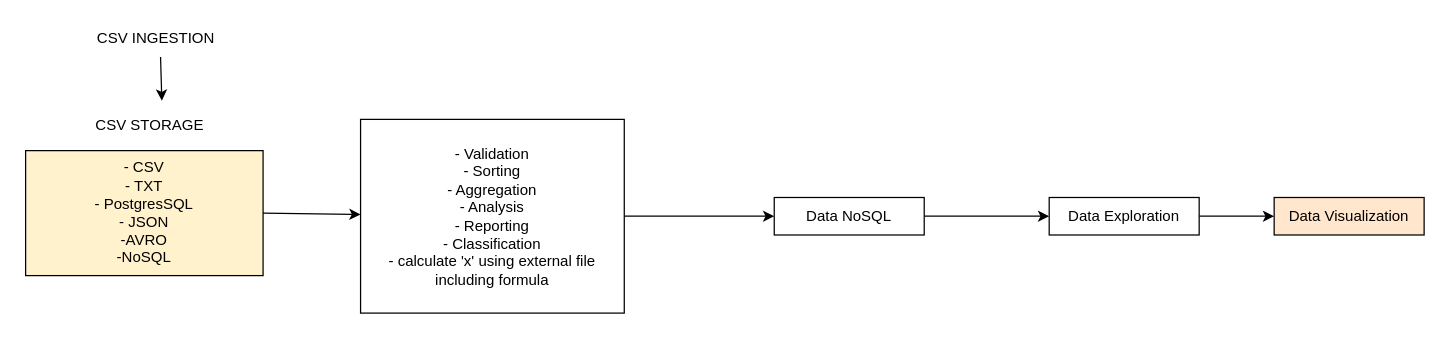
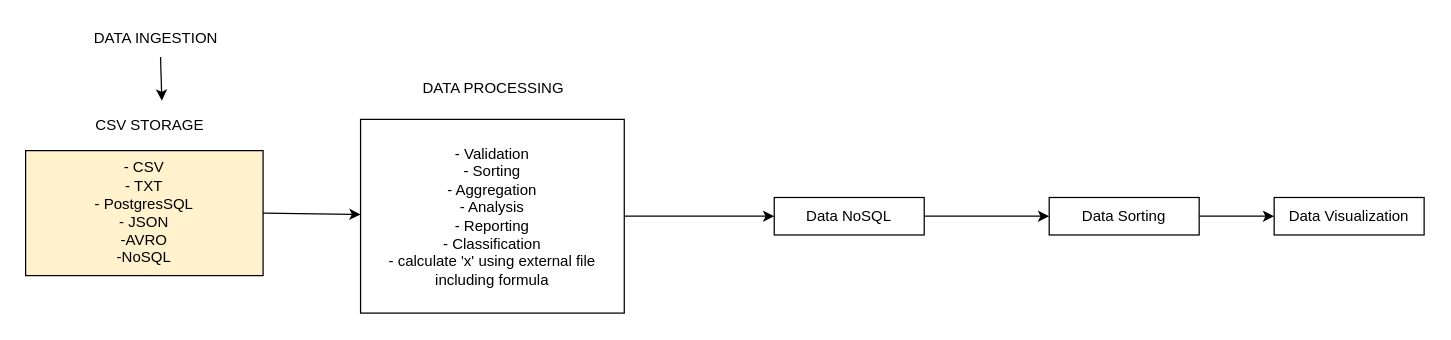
node "CSV INGESTION": label "CSV INGESTION" -> "DATA INGESTION"
node "DATA PROCESSING": added
node "Data Visualization": fillcolor #ffe6cc -> #ffffff
node "Data Exploration": label "Data Exploration" -> "Data Sorting"
